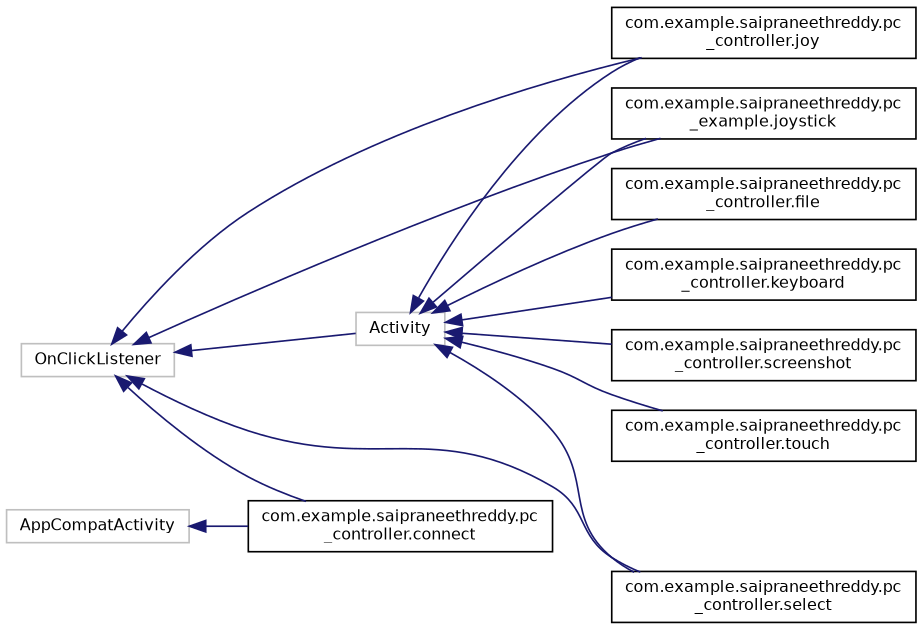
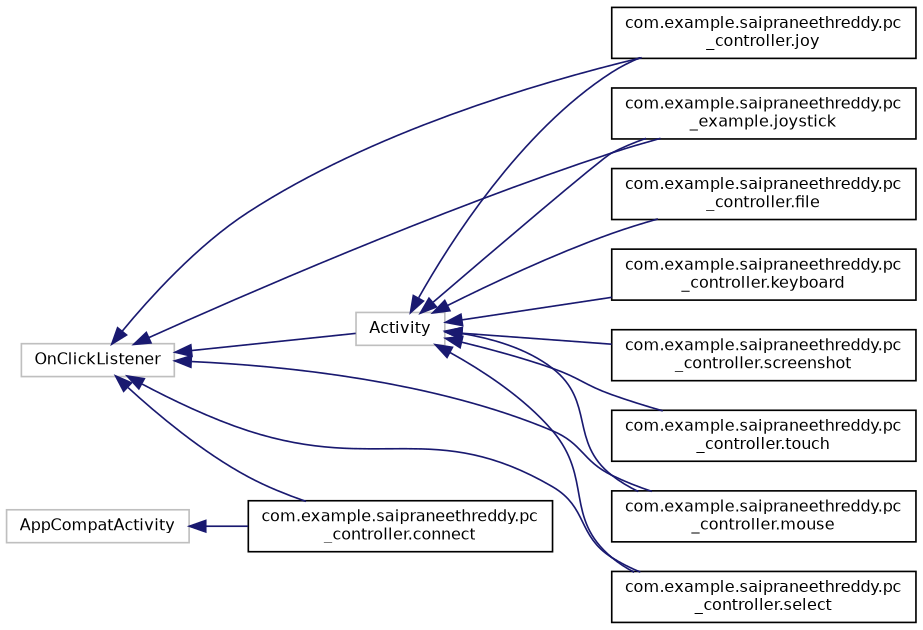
node "com.example.saipraneethreddy.pc _controller.mouse": added
